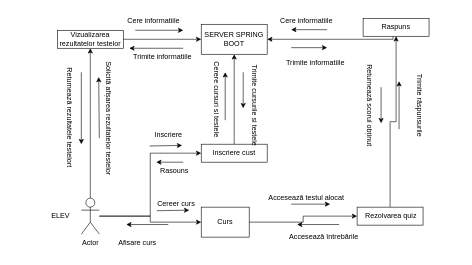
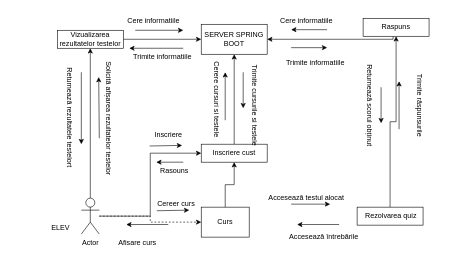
node "ELEV": moved (60, 216) -> (60, 228)
edge "Curs" -> "Rezolvarea quiz": now "Curs" -> "Inscriere cust"
edge "Actor" -> "Curs": style solid -> dashed
